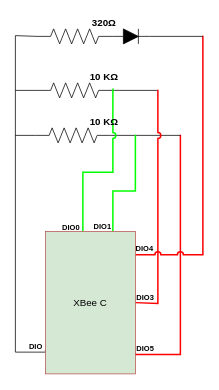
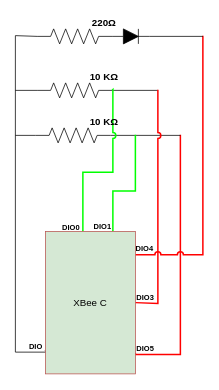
node "320Ω": label "320Ω" -> "220Ω"
